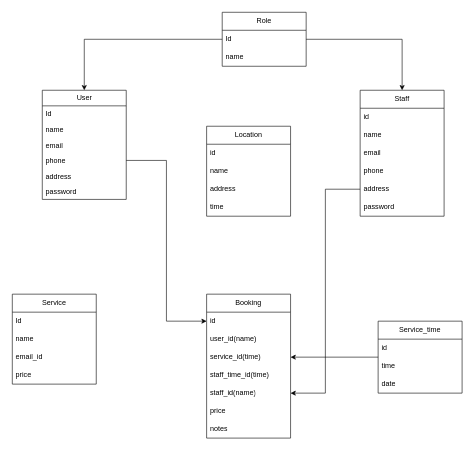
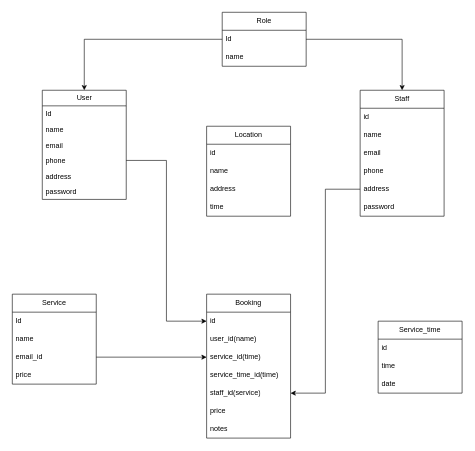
edge "email_id" -> "service_id(time)": added
edge "Service_time" -> "service_id(time)": removed
node "staff_time_id(time)": label "staff_time_id(time)" -> "service_time_id(time)"
node "staff_id(name)": label "staff_id(name)" -> "staff_id(service)"
